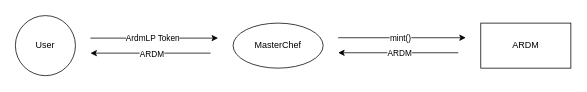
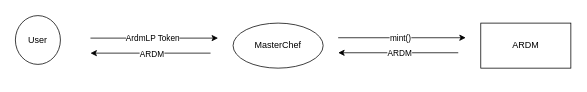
node "User": size 60x60 -> 45x49
